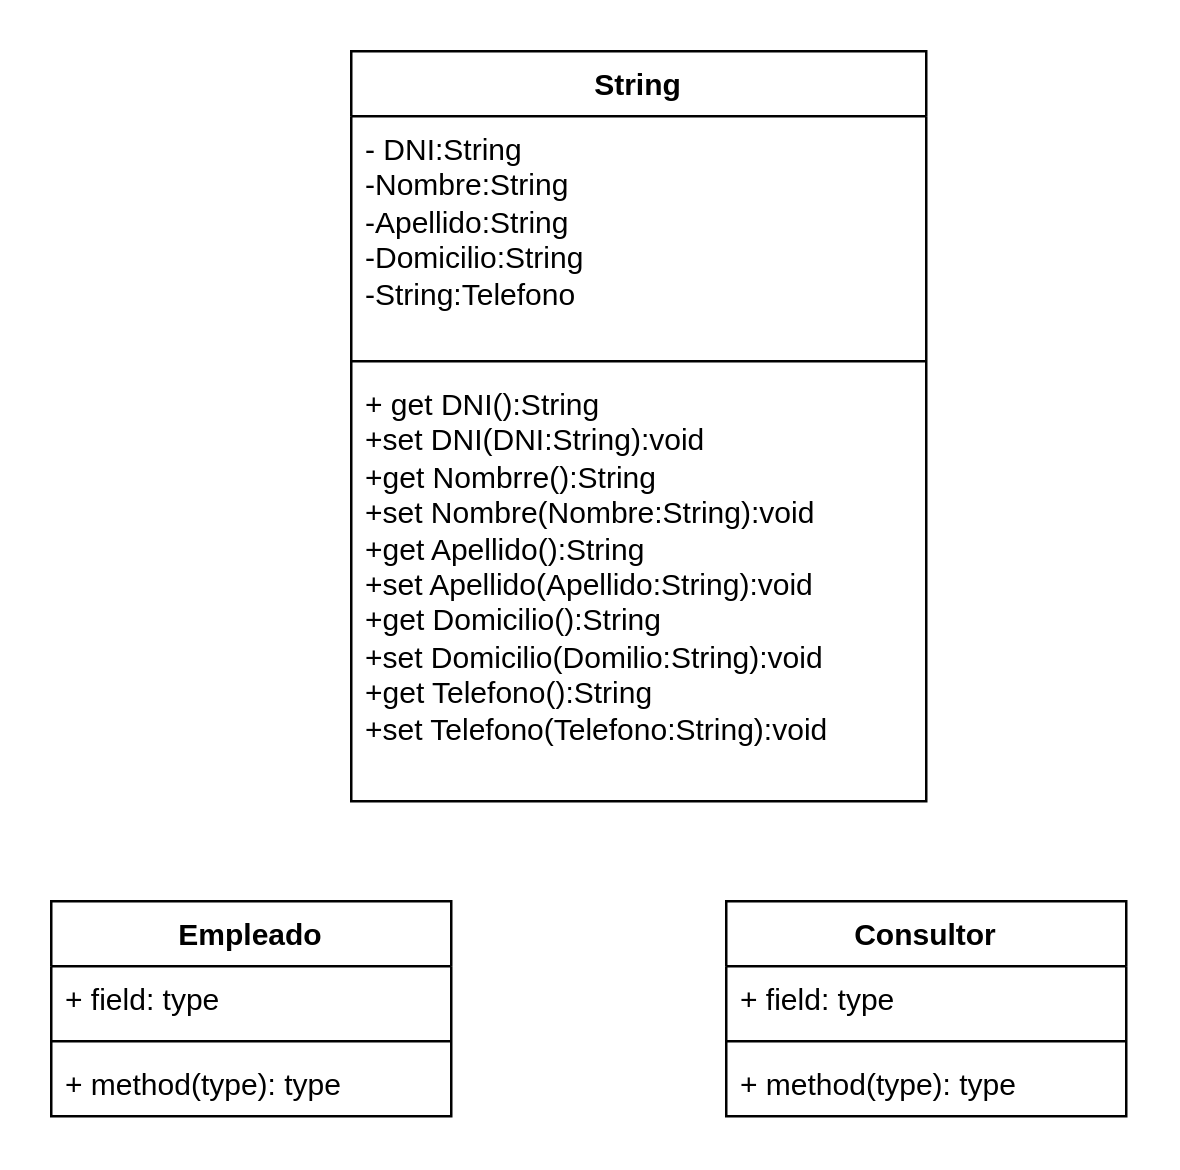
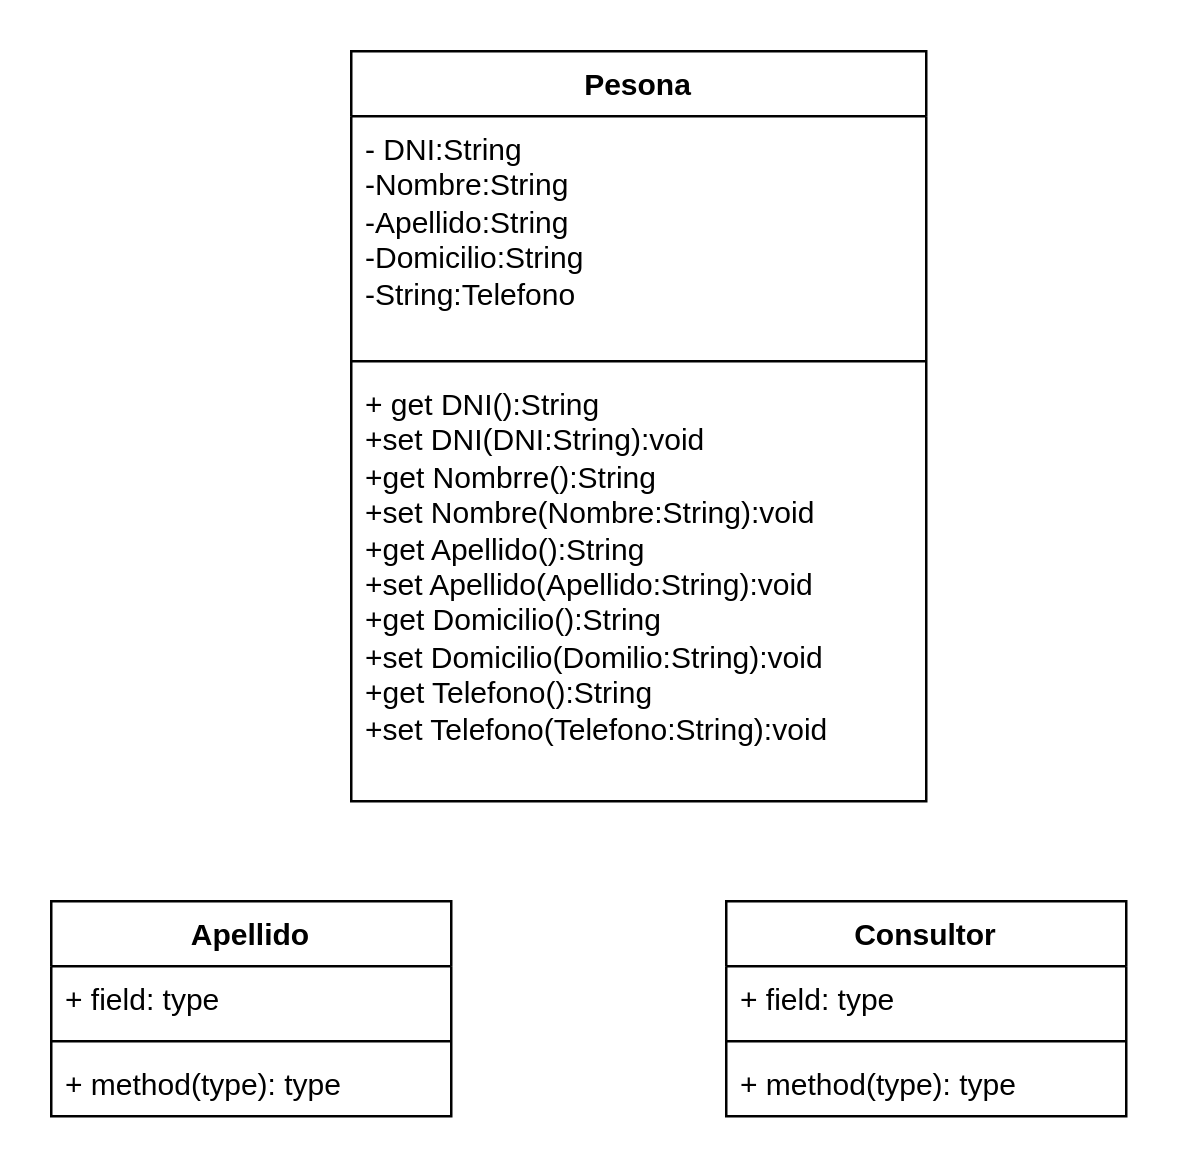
node "String": label "String" -> "Pesona"
node "Empleado": label "Empleado" -> "Apellido"
